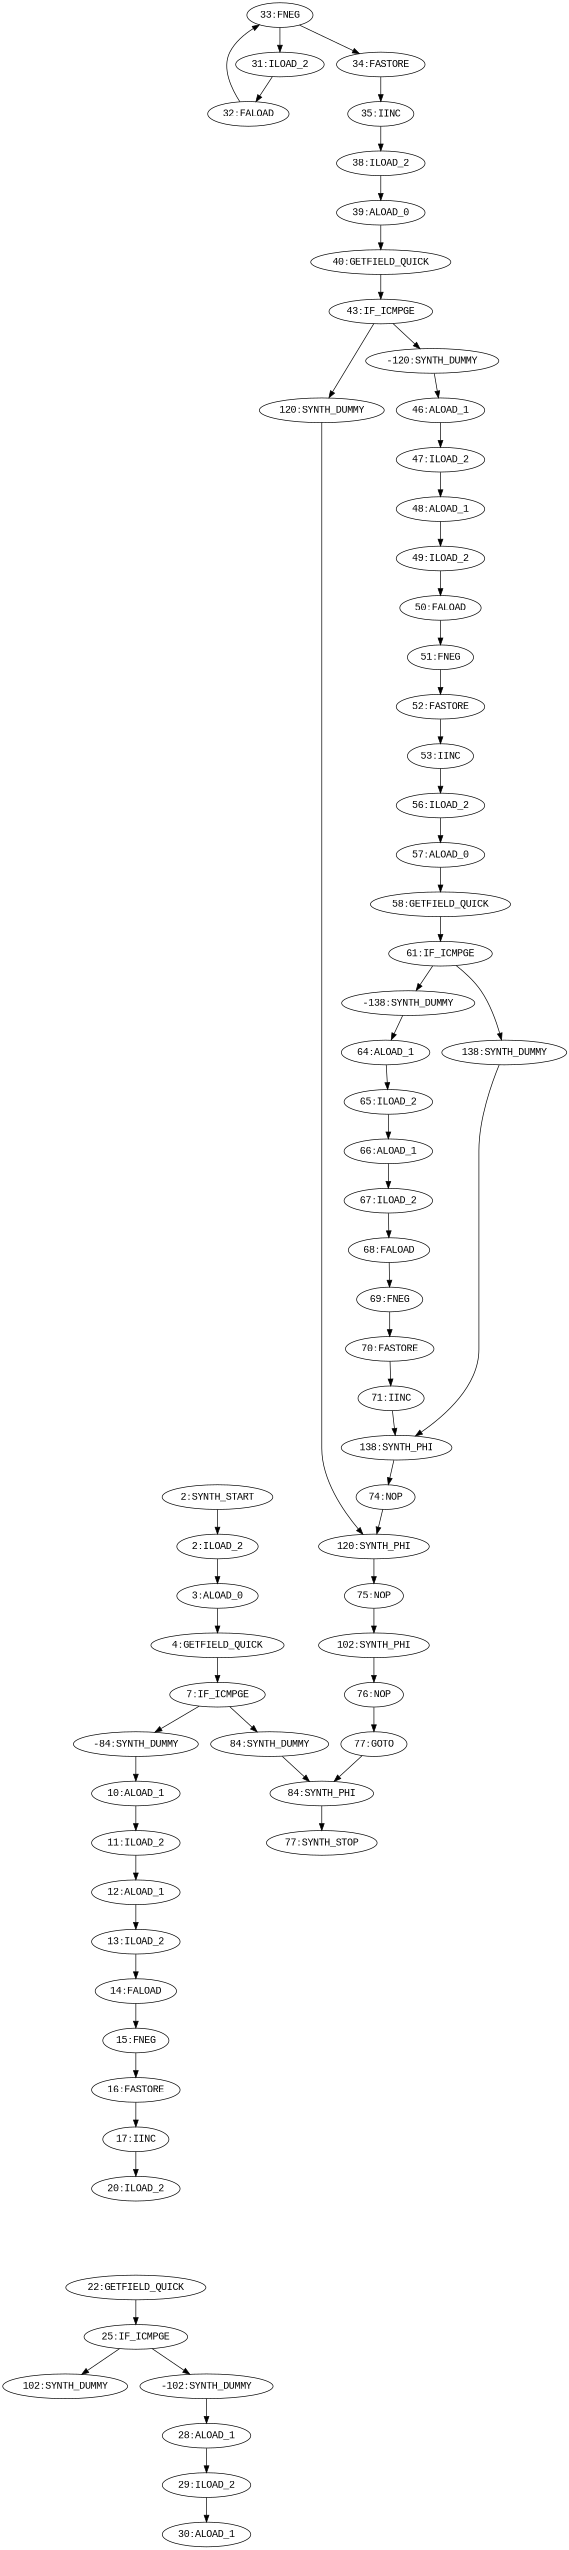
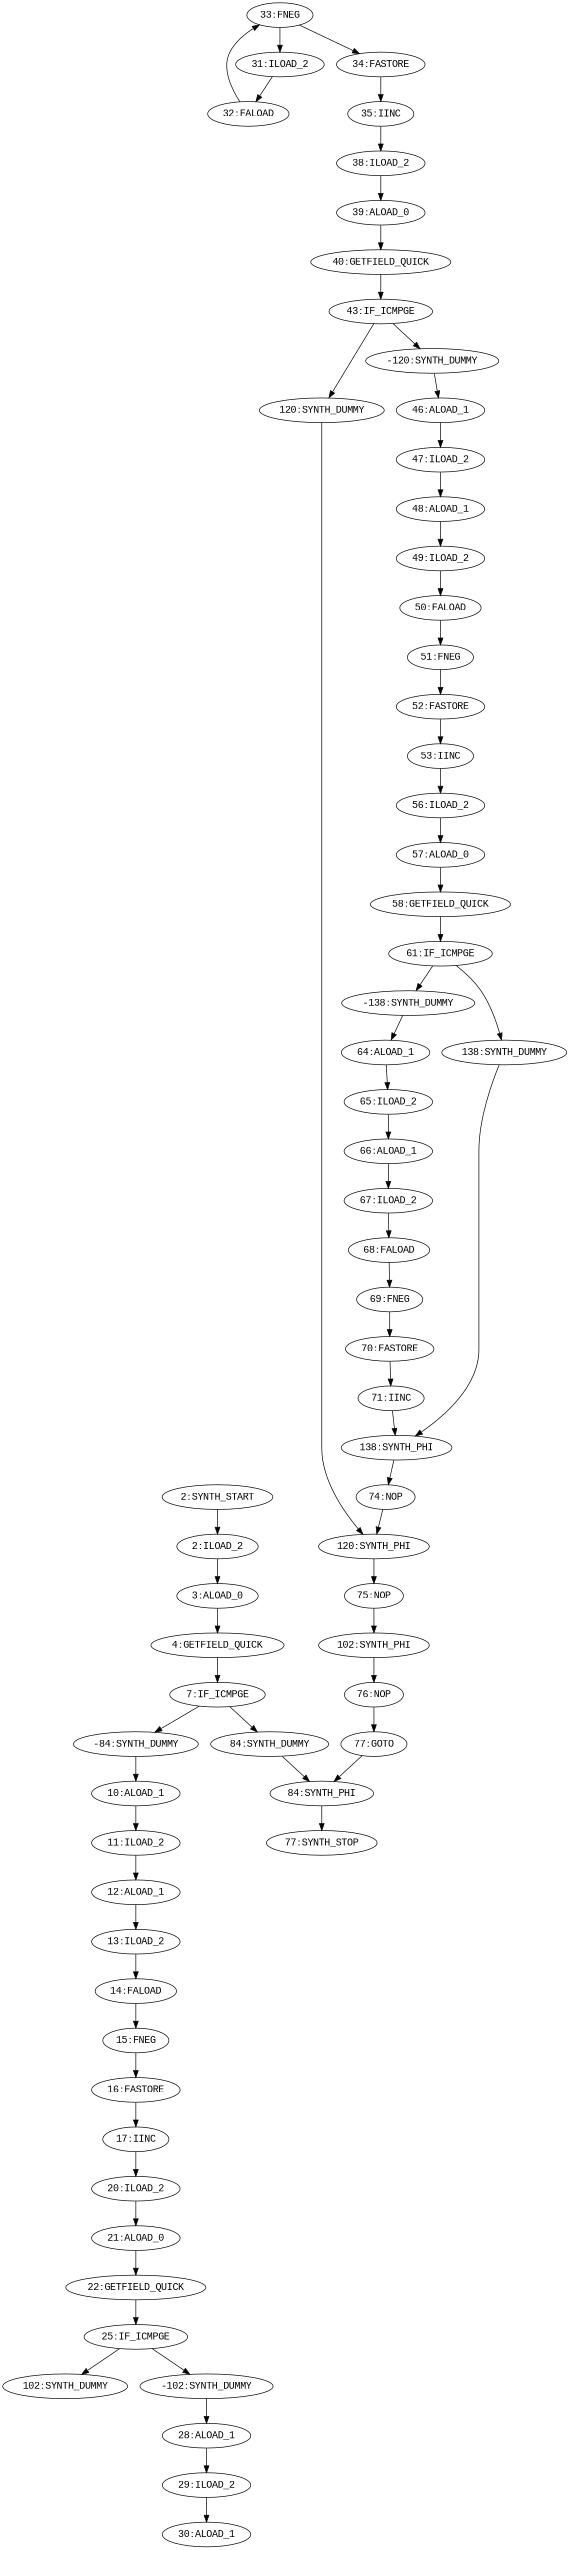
node "21:ALOAD_0": added
